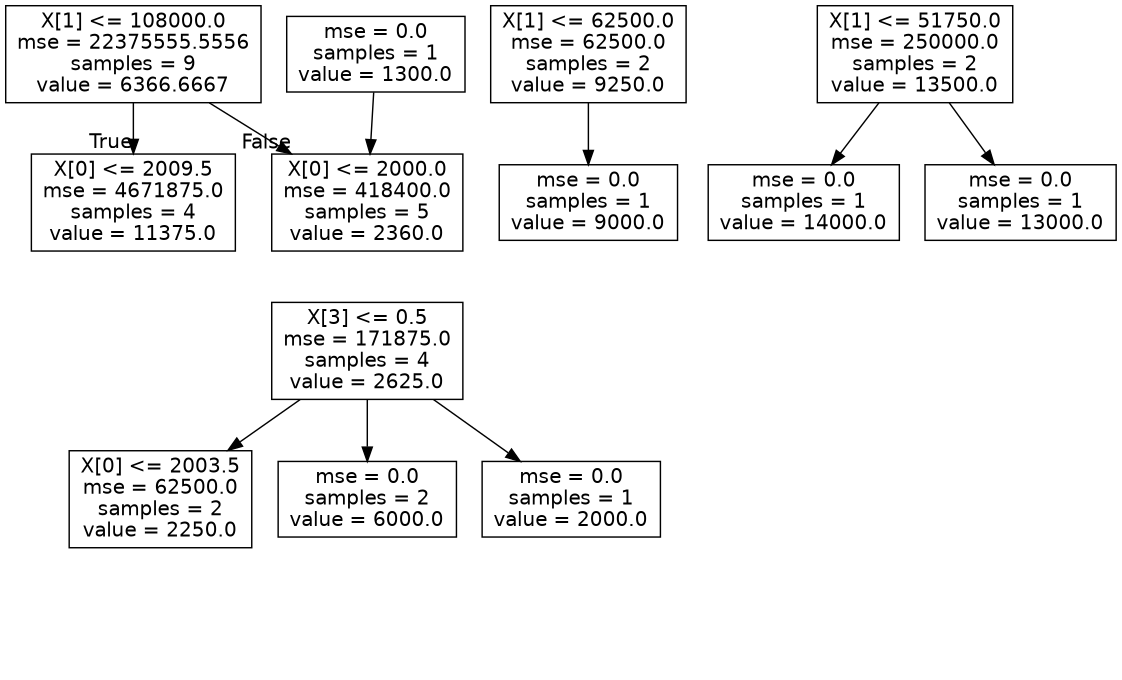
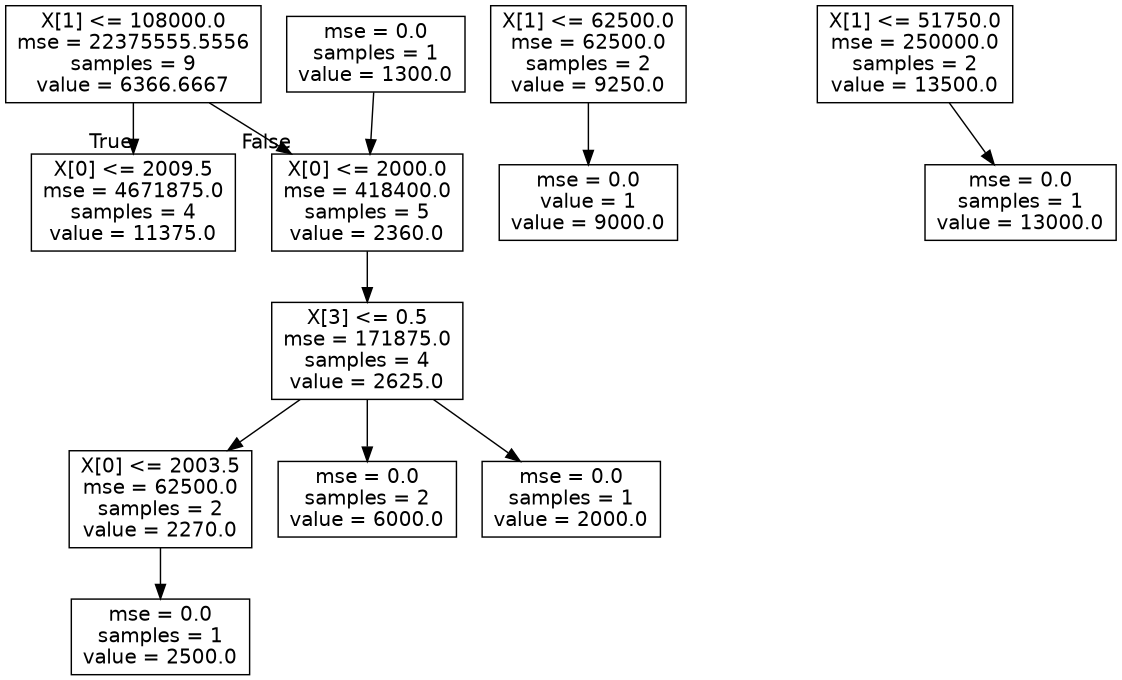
node "mse = 0.0 samples = 1 value = 9000.0": label "mse = 0.0 samples = 1 value = 9000.0" -> "mse = 0.0 value = 1 value = 9000.0"
node "mse = 0.0 samples = 1 value = 14000.0": removed
edge "X[0] <= 2000.0 mse = 418400.0 samples = 5 value = 2360.0" -> "X[3] <= 0.5 mse = 171875.0 samples = 4 value = 2625.0": added
node "X[0] <= 2003.5 mse = 62500.0 samples = 2 value = 2250.0": label "X[0] <= 2003.5 mse = 62500.0 samples = 2 value = 2250.0" -> "X[0] <= 2003.5 mse = 62500.0 samples = 2 value = 2270.0"
node "mse = 0.0 samples = 1 value = 2500.0": added
